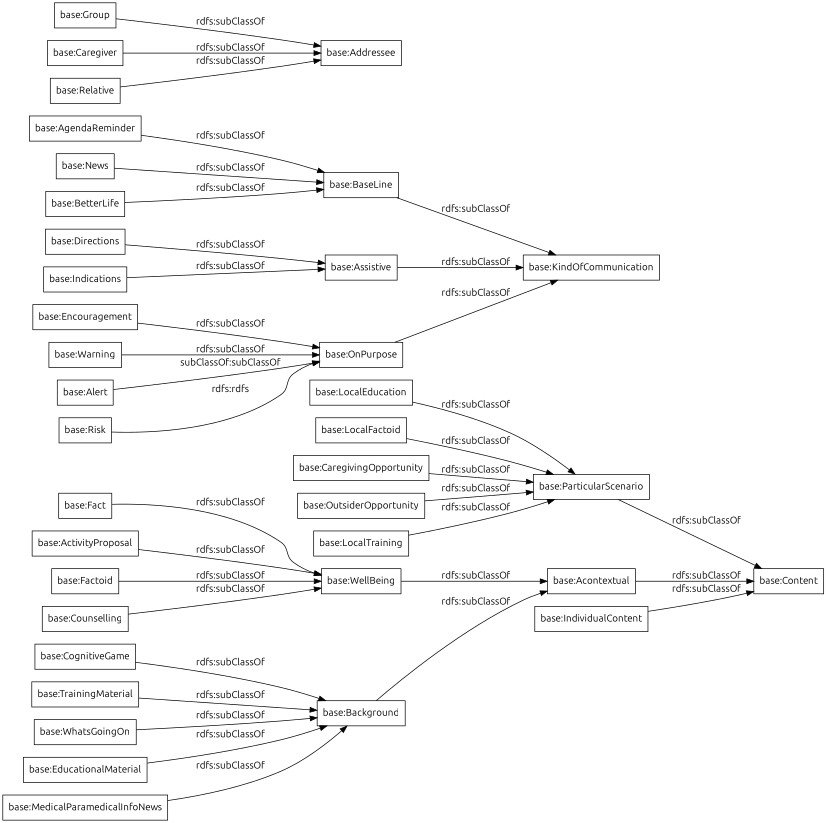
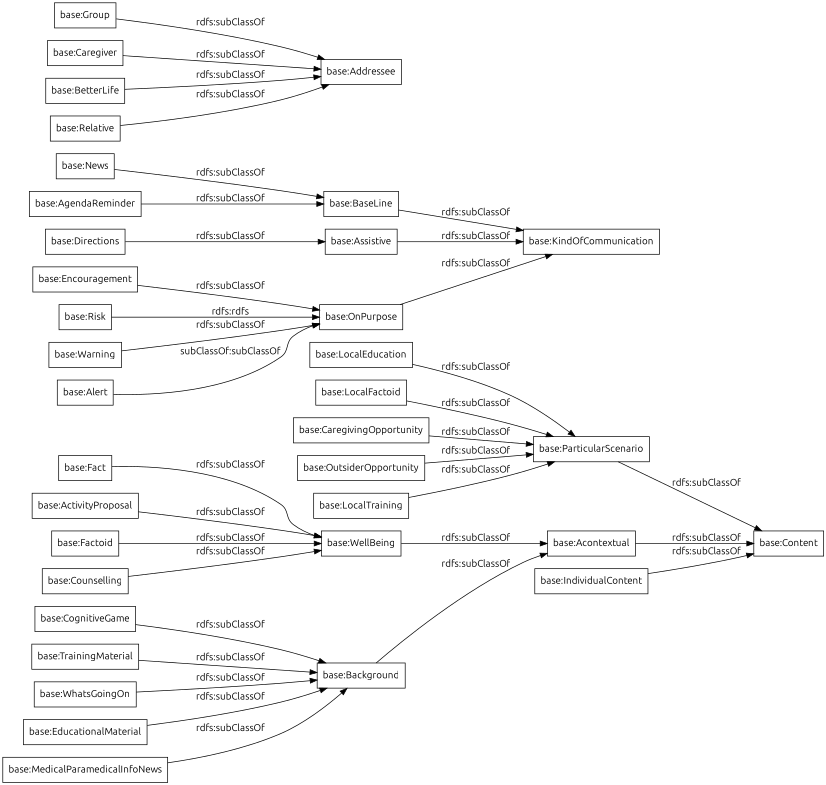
edge "base:BetterLife" -> "base:BaseLine": now "base:BetterLife" -> "base:Addressee"
node "base:Indications": removed
